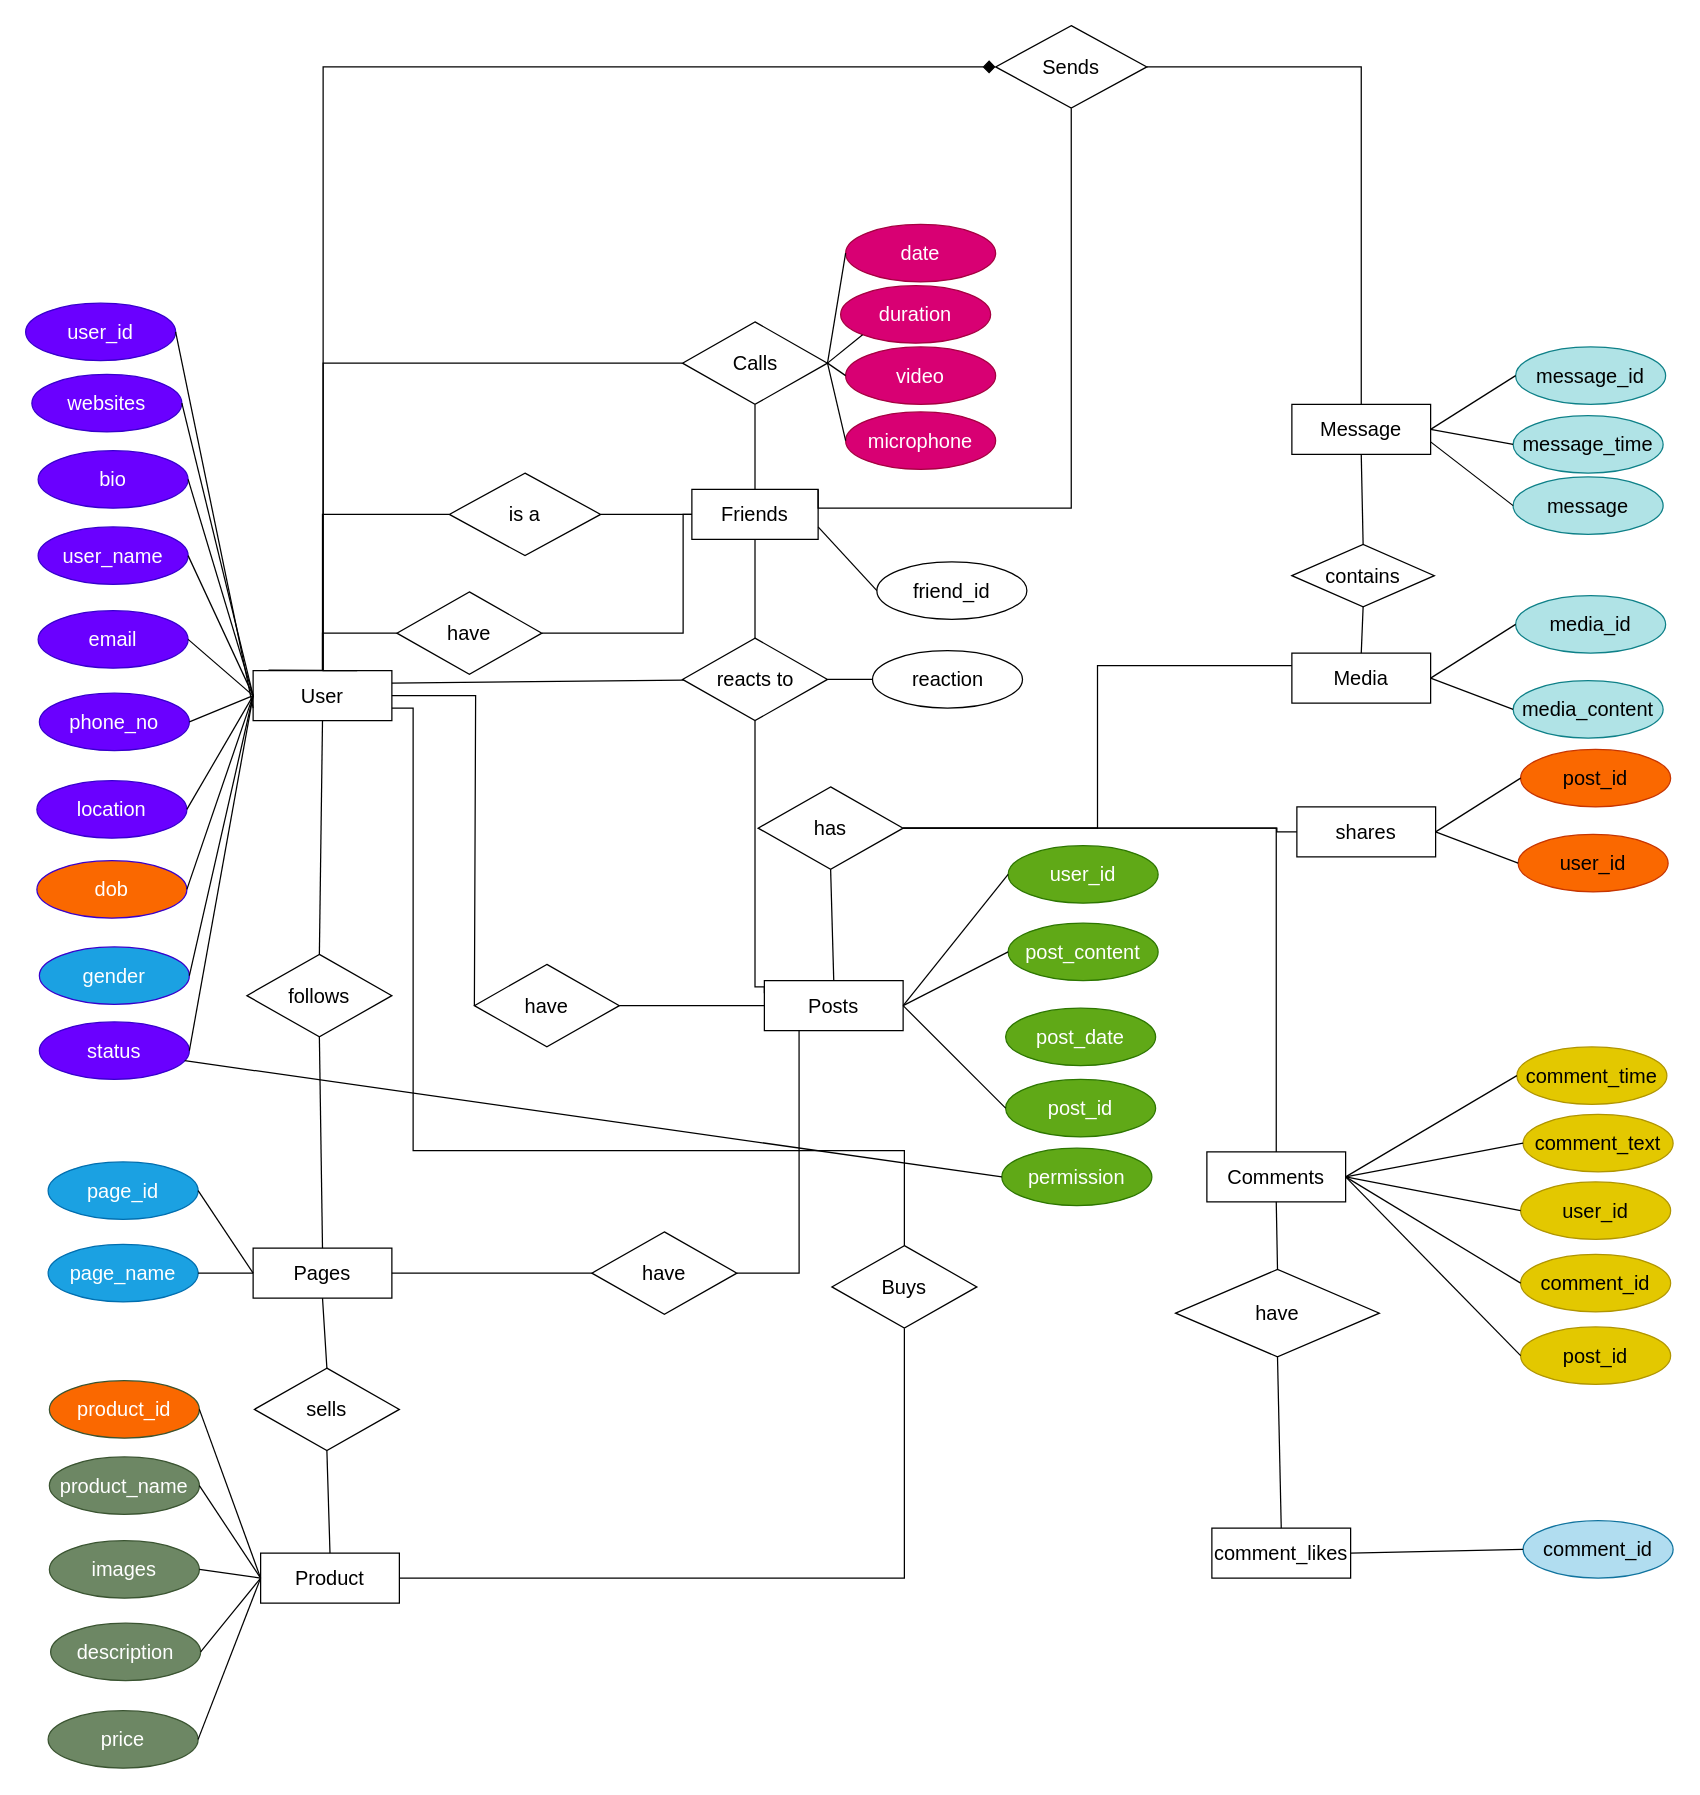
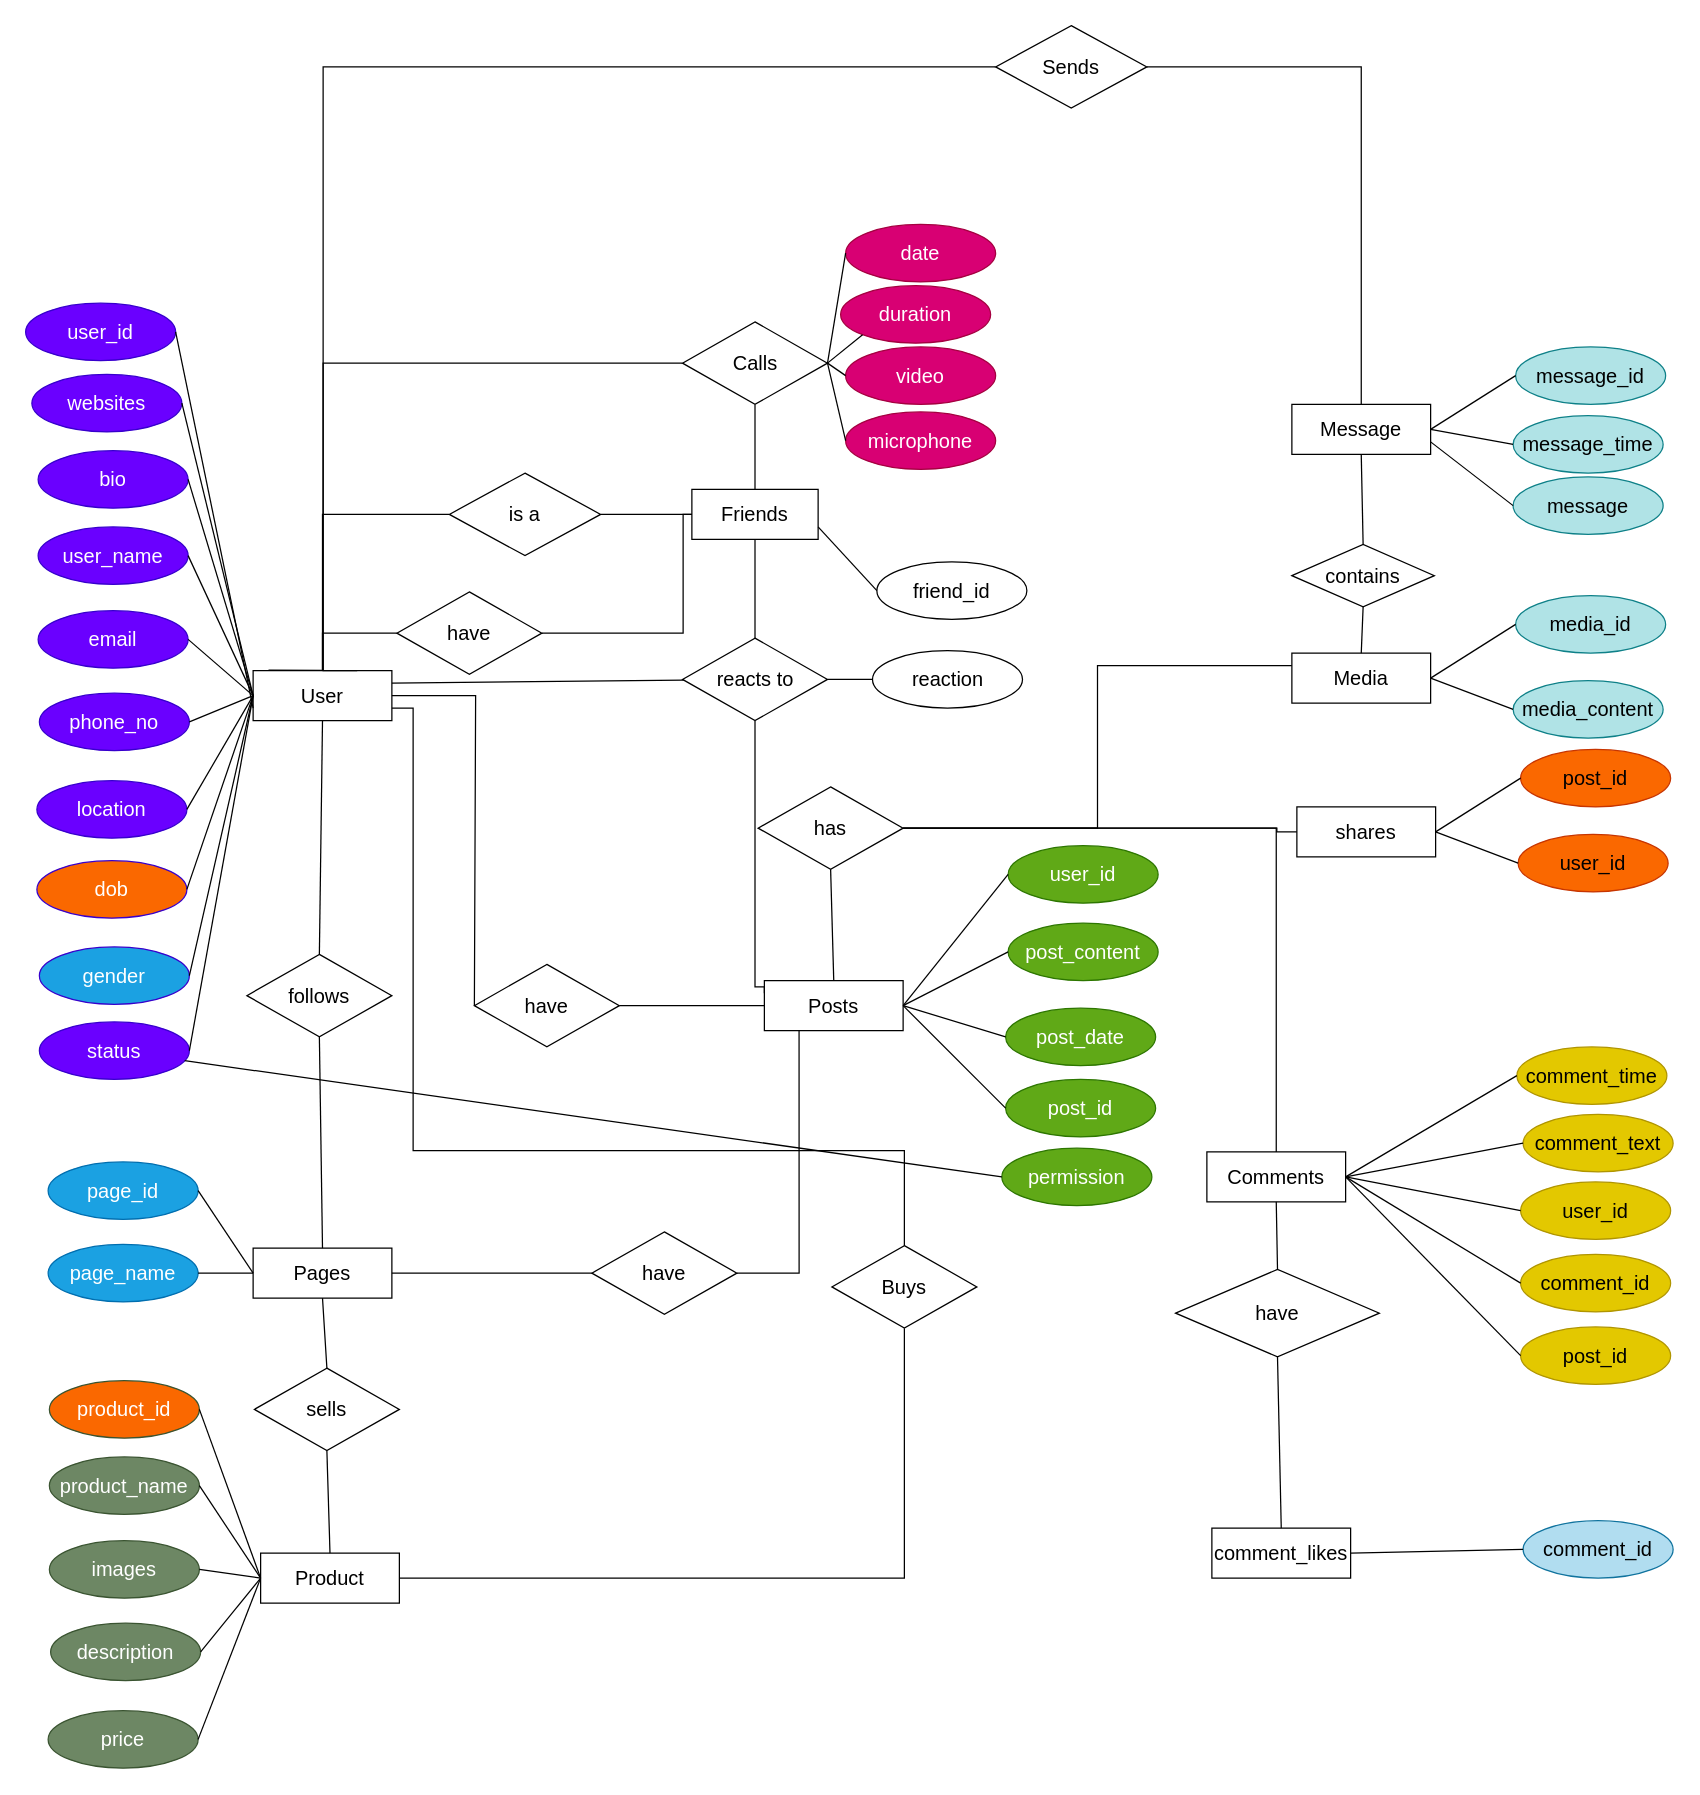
edge "User" -> "Sends": arrowhead diamond -> none
edge "Sends" -- "Friends": removed
edge "Posts" -- "post_date": added
